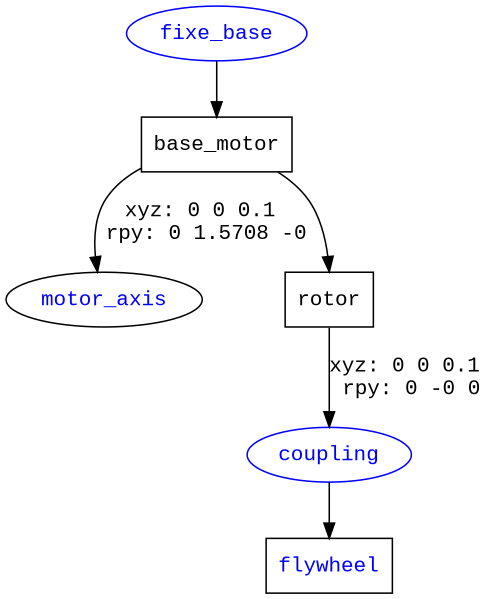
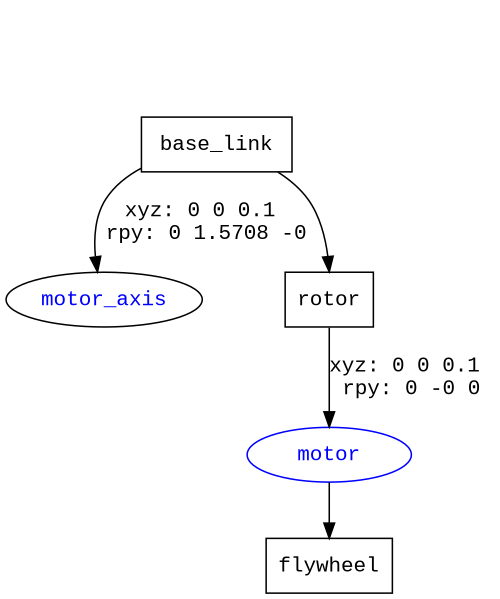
node "fixe_base": removed
node "base_motor": label "base_motor" -> "base_link"
node "coupling": label "coupling" -> "motor"
node "flywheel": fontcolor blue -> black
